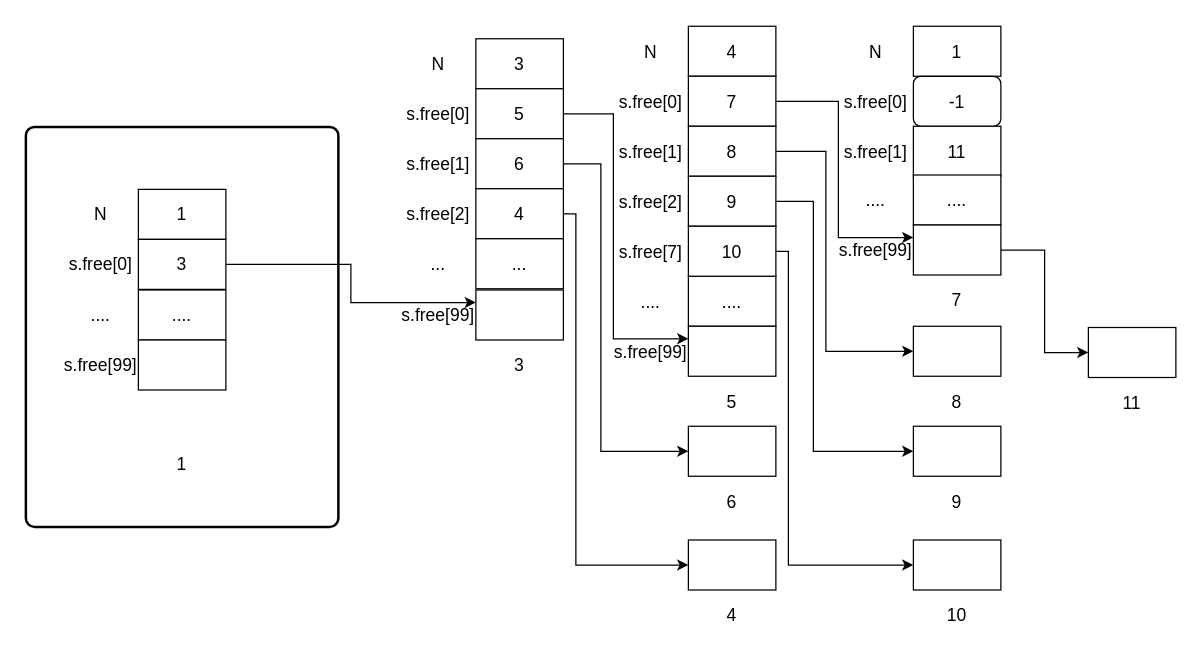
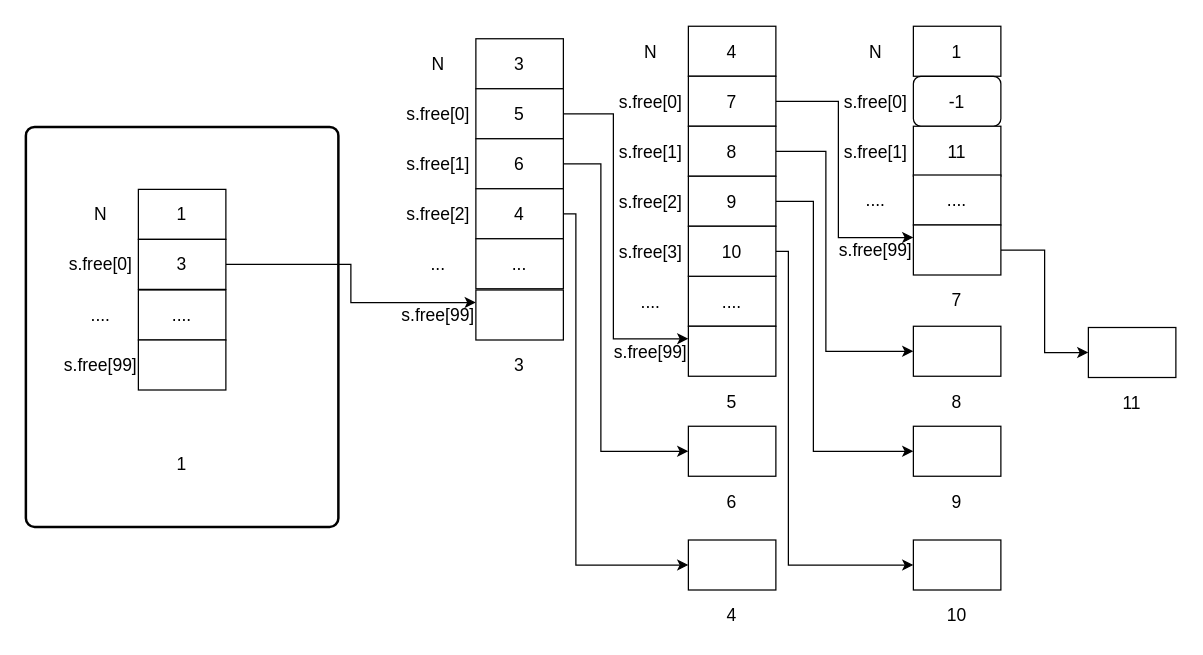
node "s.free[7]": label "s.free[7]" -> "s.free[3]"
